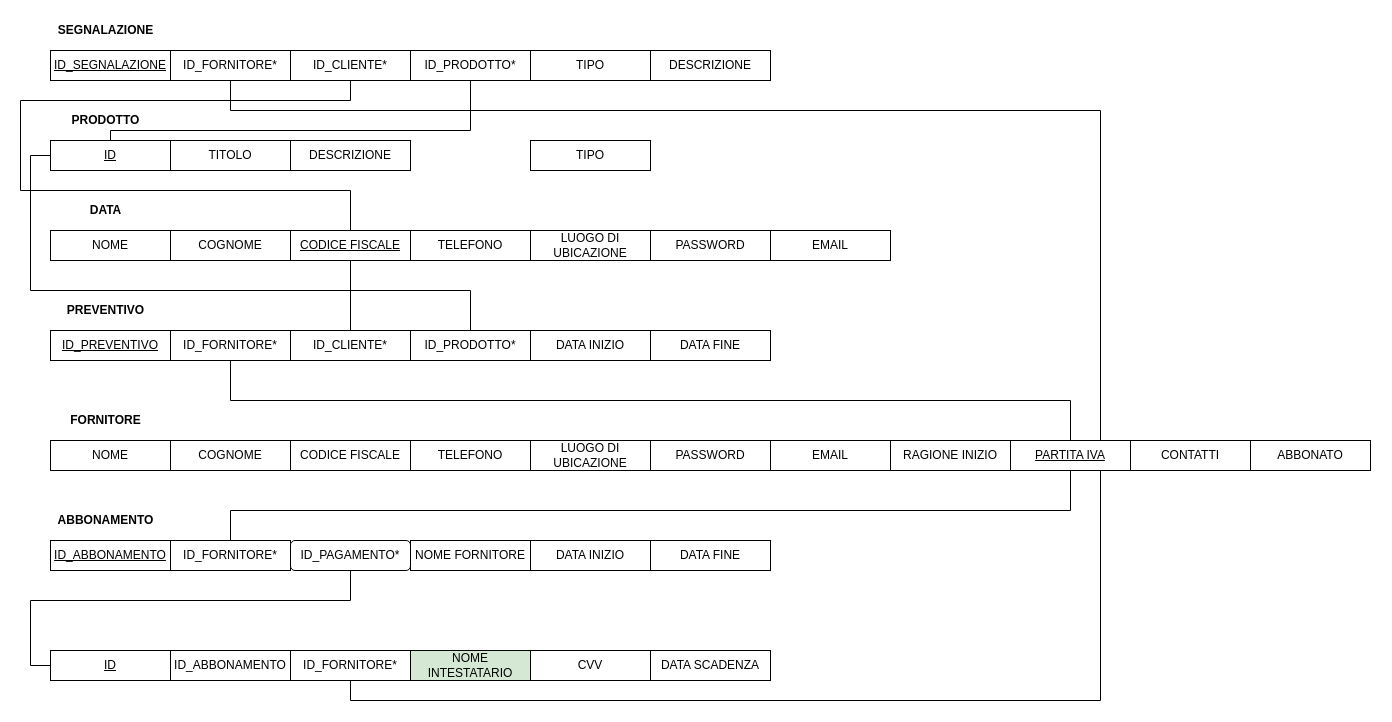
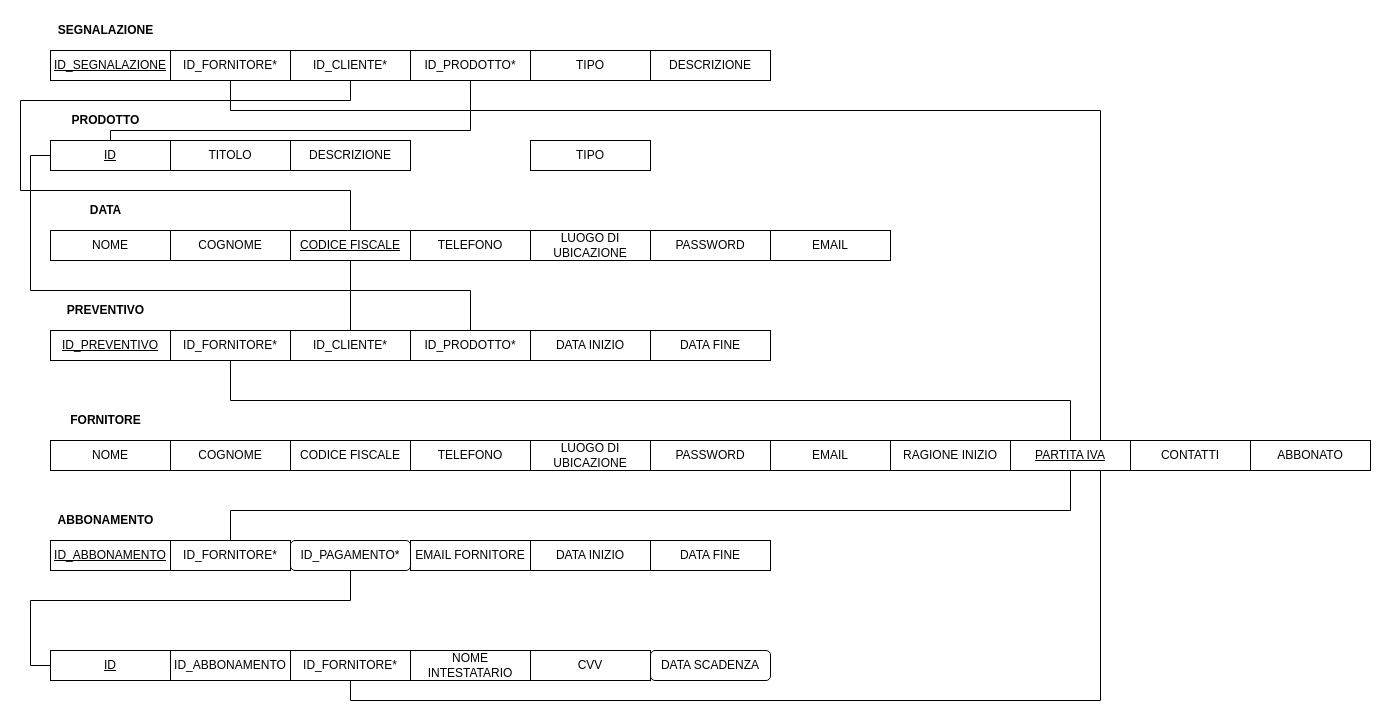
node "NOME FORNITORE": label "NOME FORNITORE" -> "EMAIL FORNITORE"
node "NOME INTESTATARIO": fillcolor #d5e8d4 -> #ffffff
node "DATA SCADENZA": shape rectangle -> rounded rectangle
